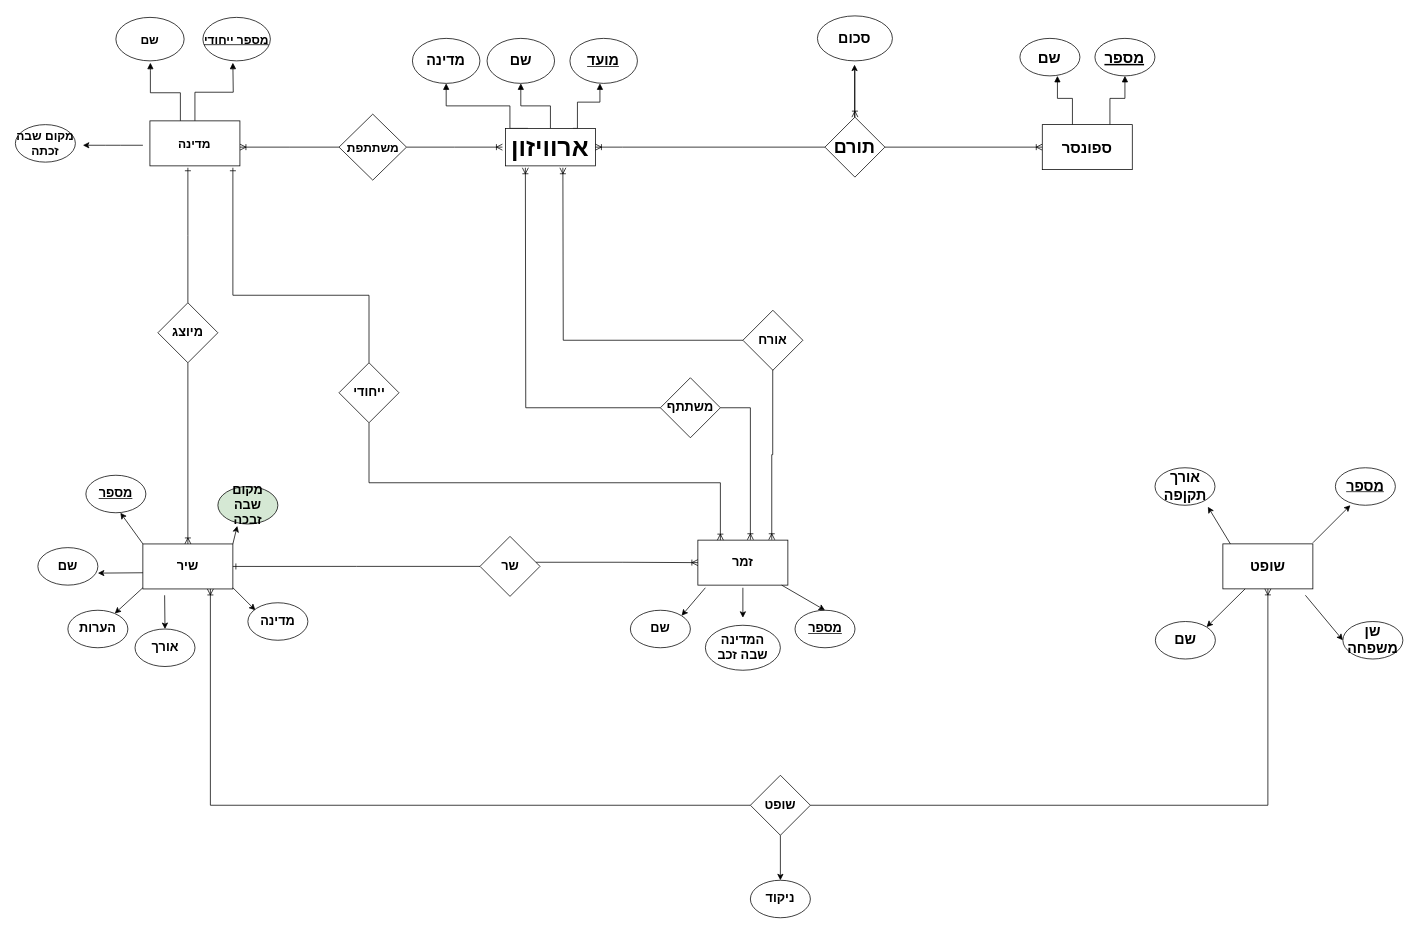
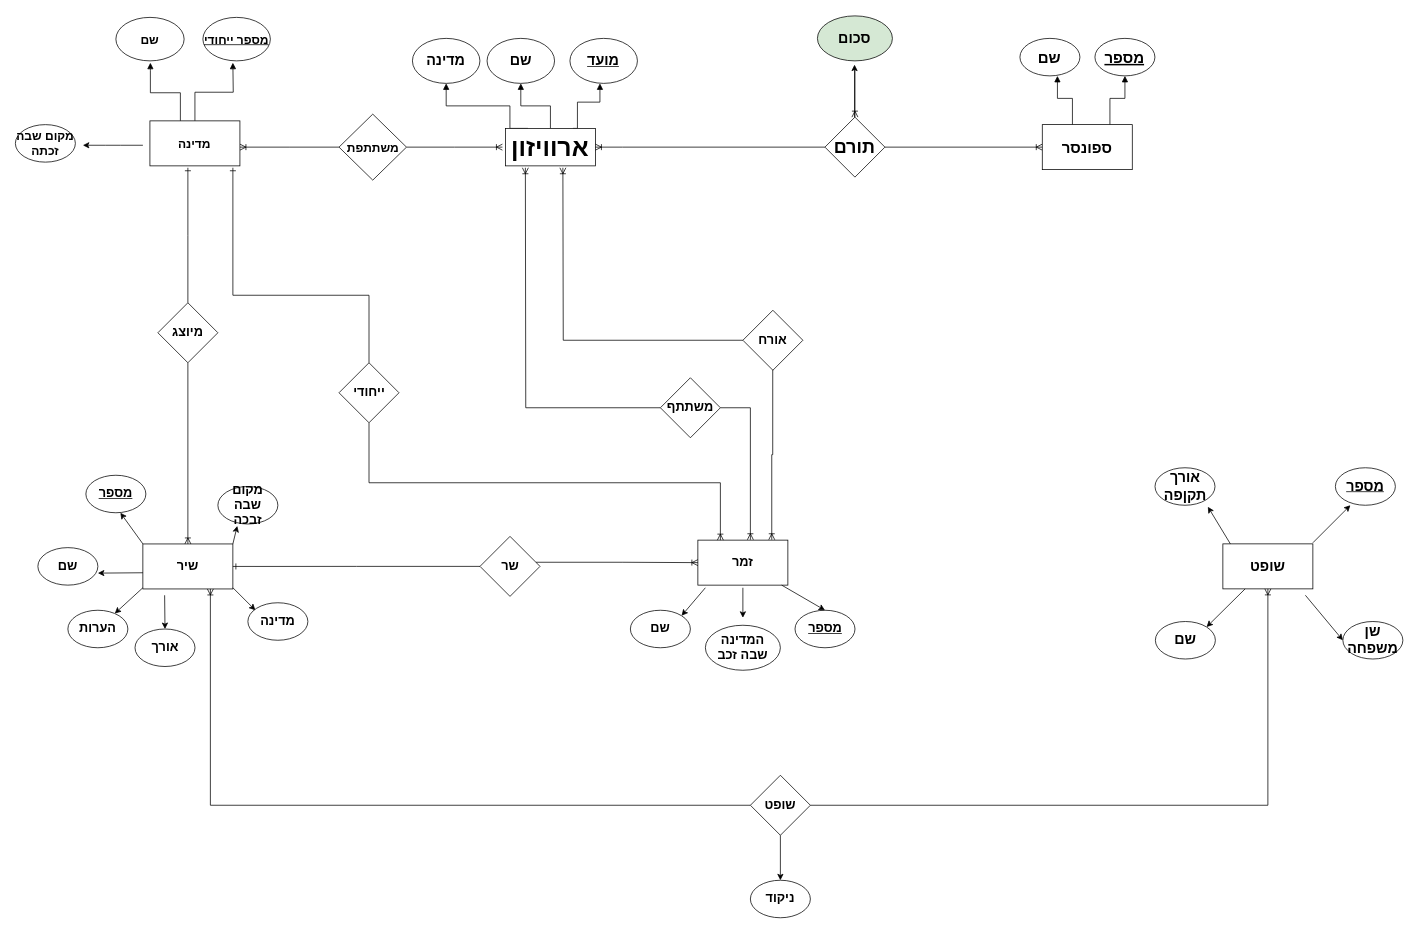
node "סכום": fillcolor #ffffff -> #d5e8d4
node "מקום שבה זבכה": fillcolor #d5e8d4 -> #ffffff
